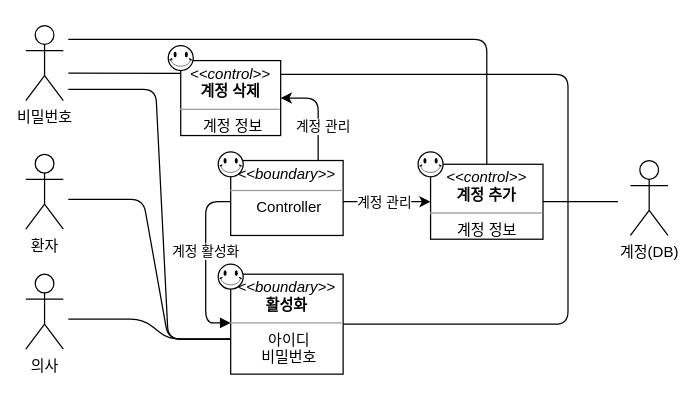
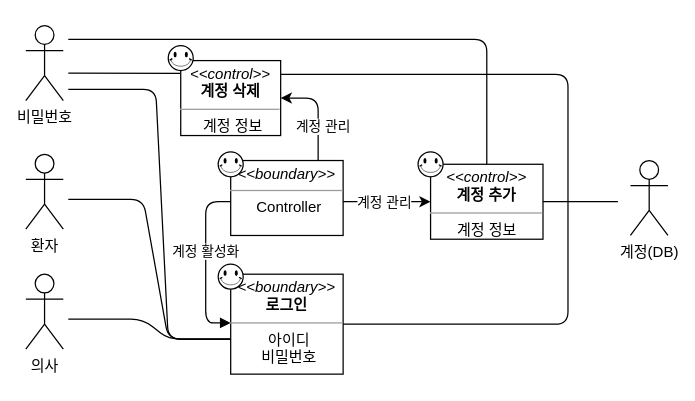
node "<<boundary>> 활성화 아이디 비밀번호": label "<<boundary>> 활성화 아이디 비밀번호" -> "<<boundary>> 로그인 아이디 비밀번호"
